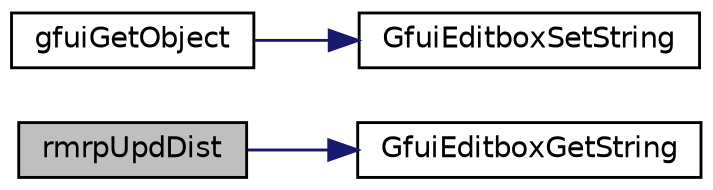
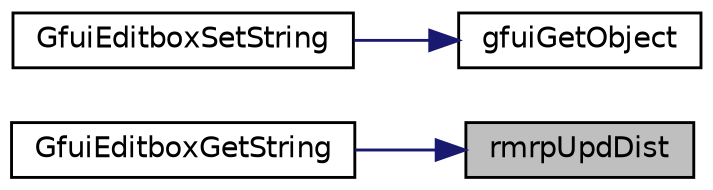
edge "gfuiGetObject" -> "GfuiEditboxSetString": reversed
edge "rmrpUpdDist" -> "GfuiEditboxGetString": reversed
